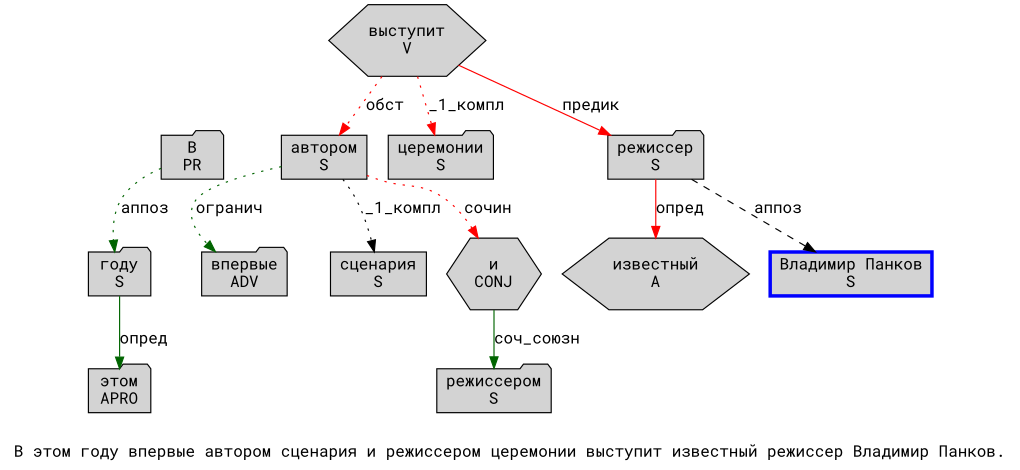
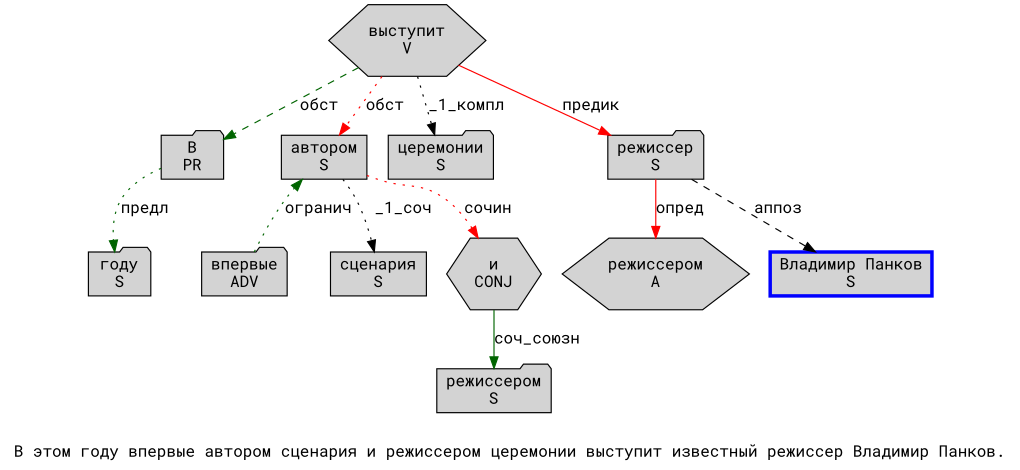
edge "выступит V" -> "церемонии S": color red -> black
edge "выступит V" -> "В PR": added, label "обст"
edge "автором S" -> "впервые ADV": reversed
edge "В PR" -> "году S": label "аппоз" -> "предл"
edge "автором S" -> "сценария S": label "_1_компл" -> "_1_соч"
node "известный A": label "известный A" -> "режиссером A"
node "этом APRO": removed
